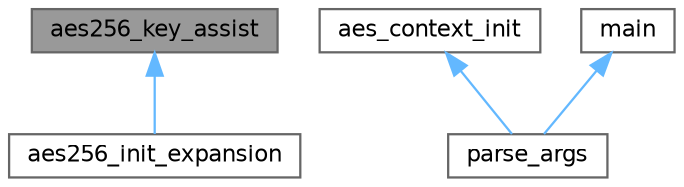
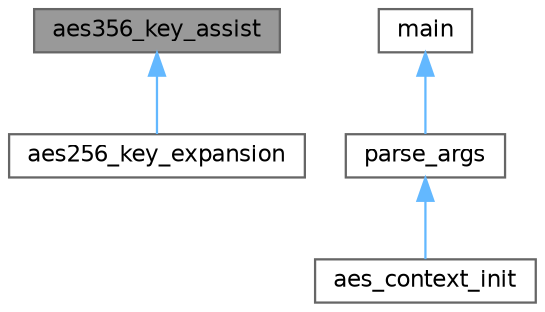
node "aes256_key_assist": label "aes256_key_assist" -> "aes356_key_assist"
edge "parse_args" -> "aes_context_init": reversed
node "aes256_init_expansion": label "aes256_init_expansion" -> "aes256_key_expansion"
